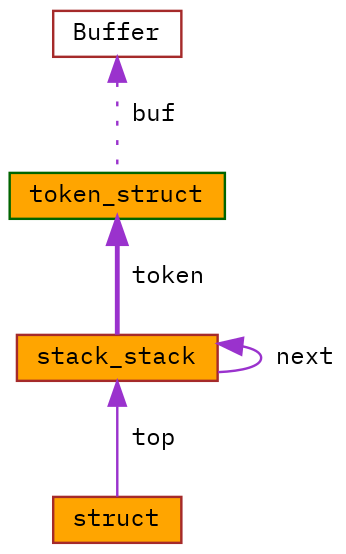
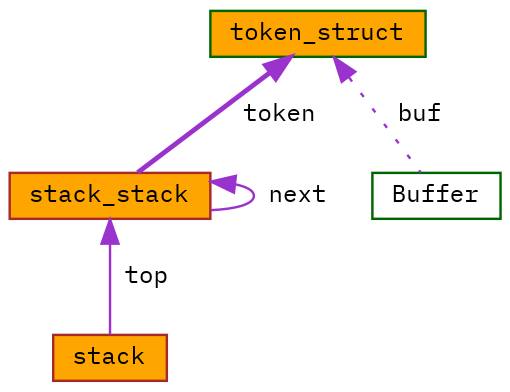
node "Buffer": color brown -> darkgreen
edge "token_struct" -> "Buffer": reversed
node "struct": label "struct" -> "stack"
